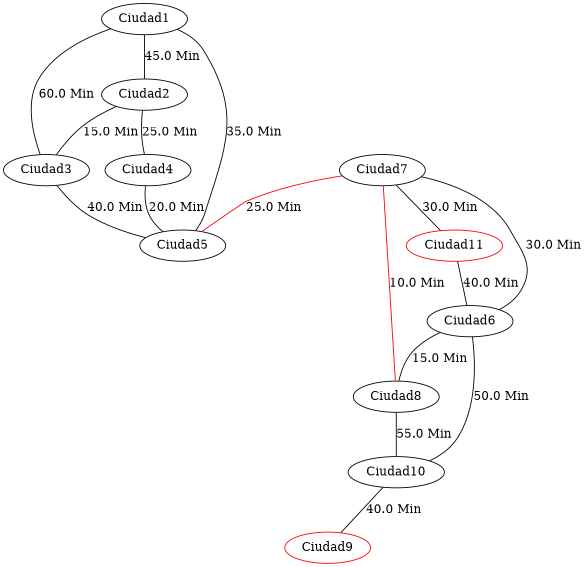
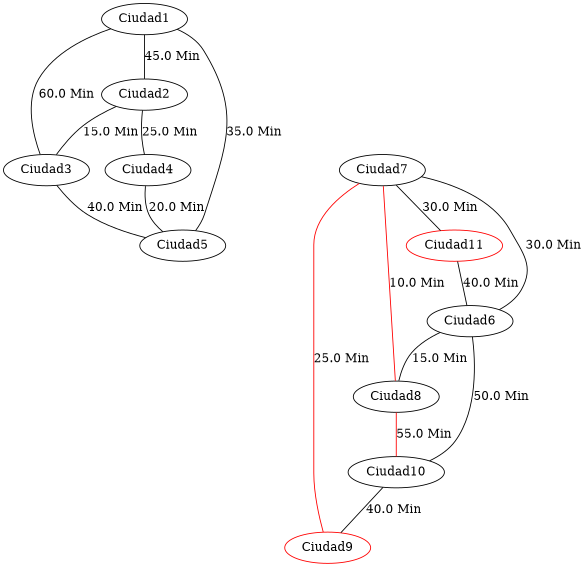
edge "Ciudad7" -- "Ciudad5": now "Ciudad7" -- "Ciudad9"
edge "Ciudad8" -- "Ciudad10": color black -> red
